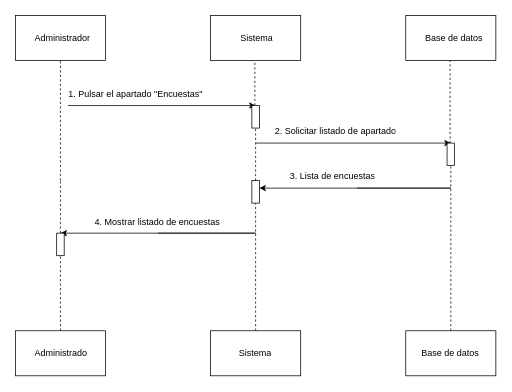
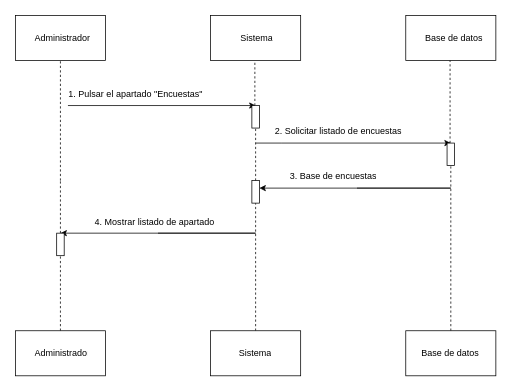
node "2. Solicitar listado de apartado": label "2. Solicitar listado de apartado" -> "2. Solicitar listado de encuestas"
node "3. Lista de encuestas": label "3. Lista de encuestas" -> "3. Base de encuestas"
node "4. Mostrar listado de encuestas": label "4. Mostrar listado de encuestas" -> "4. Mostrar listado de apartado"
